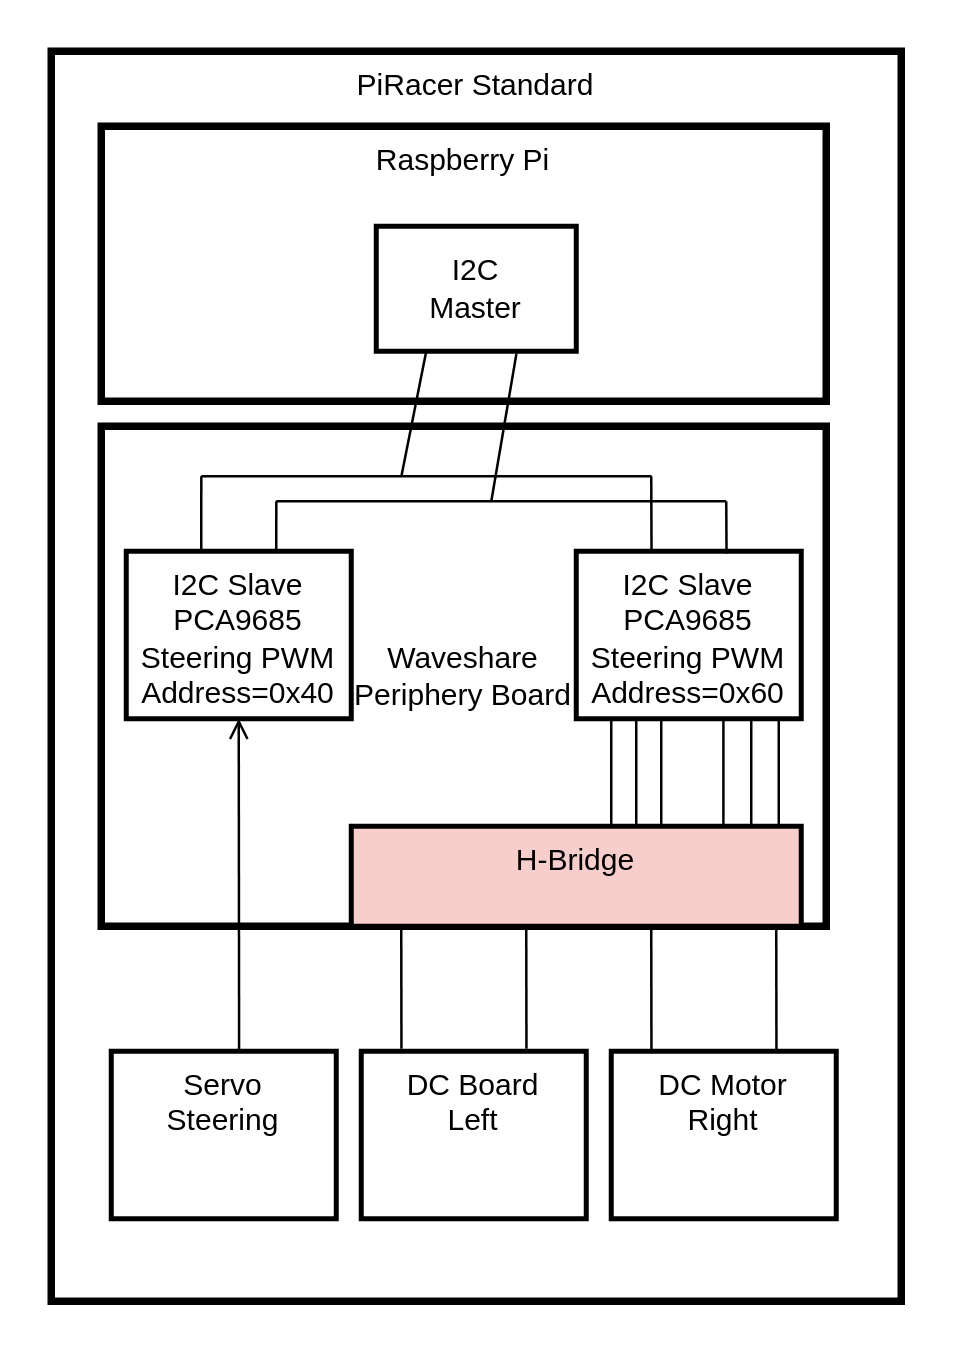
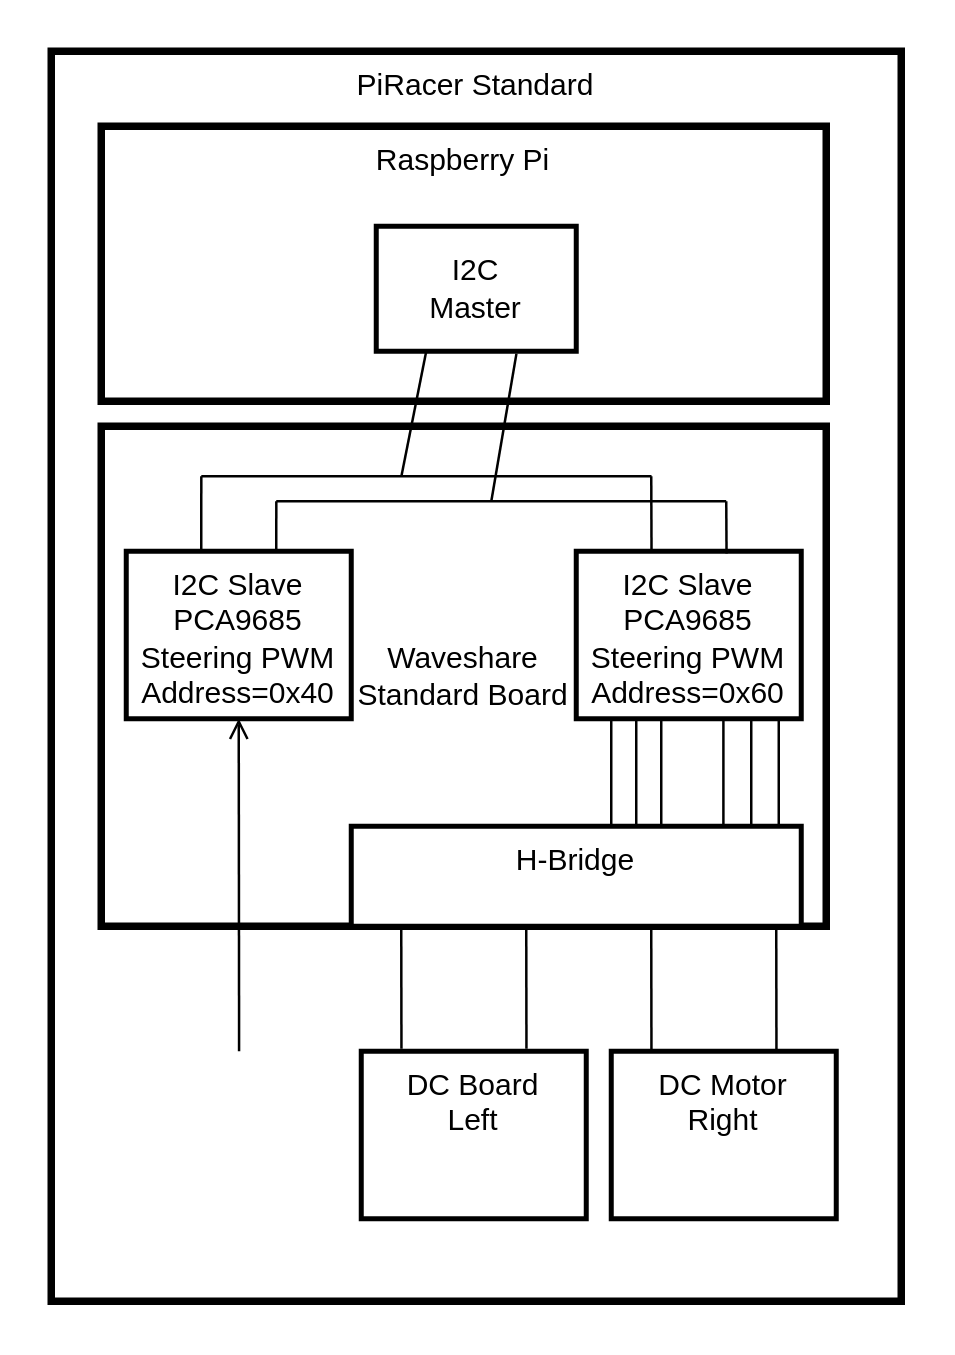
node "Waveshare Periphery Board": label "Waveshare Periphery Board" -> "Waveshare Standard Board"
node "H-Bridge": fillcolor #f8cecc -> #ffffff
node "Servo Steering": removed
